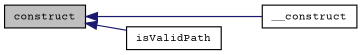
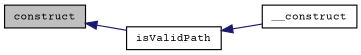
edge "__construct" -> "construct": now "__construct" -> "isValidPath"
